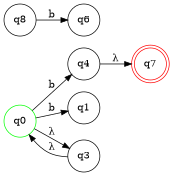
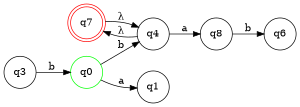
edge "q7" -> "q4": added, label "λ"
edge "q4" -> "q8": added, label "a"
edge "q0" -> "q1": label "b" -> "a"
edge "q0" -> "q3": removed, label "λ"
edge "q3" -> "q0": label "λ" -> "b"
